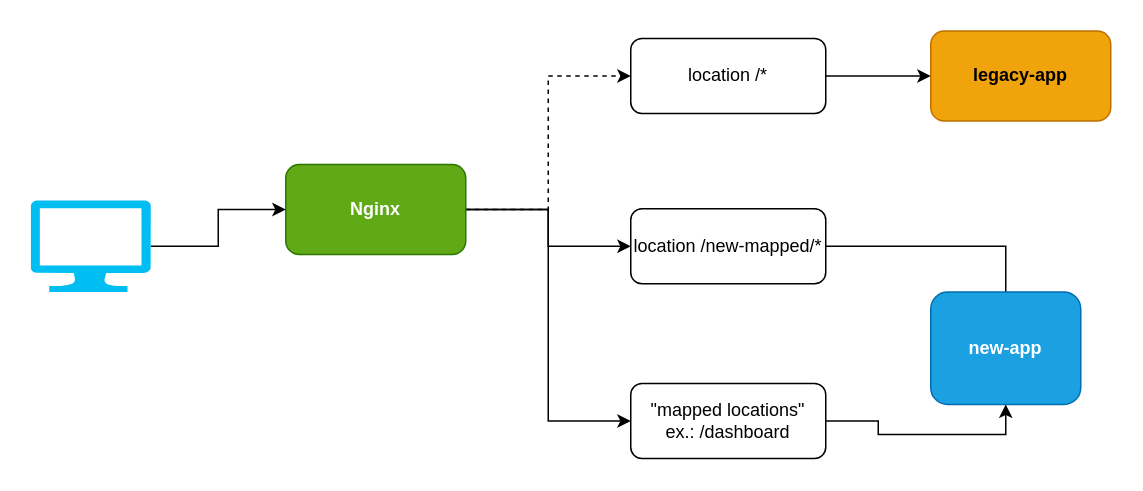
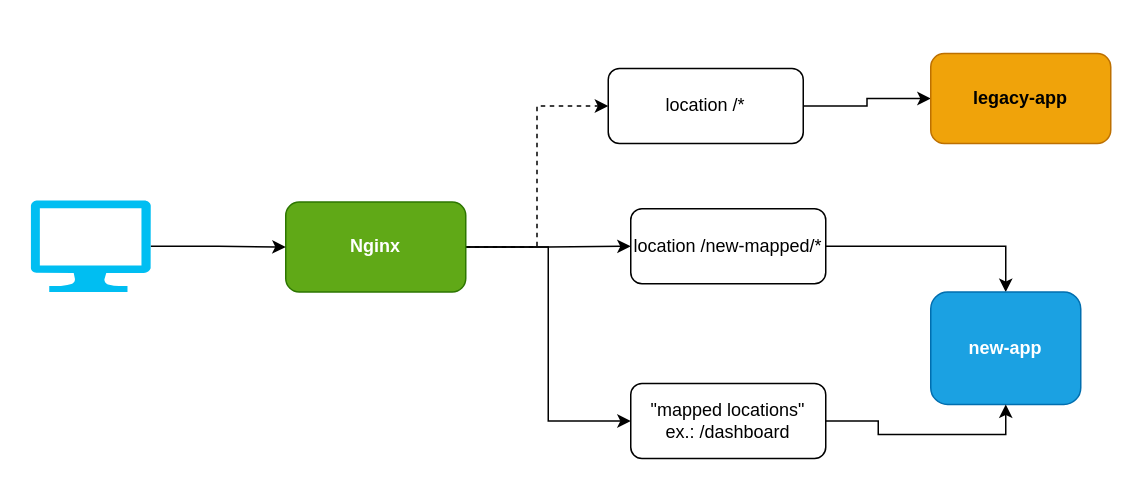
node "location /*": moved (728, 76) -> (706, 106)
node "legacy-app": moved (1021, 76) -> (1021, 98)
node "Nginx": moved (376, 209) -> (376, 247)
edge "location /new-mapped/*" -- "new-app": arrowhead none -> classic
